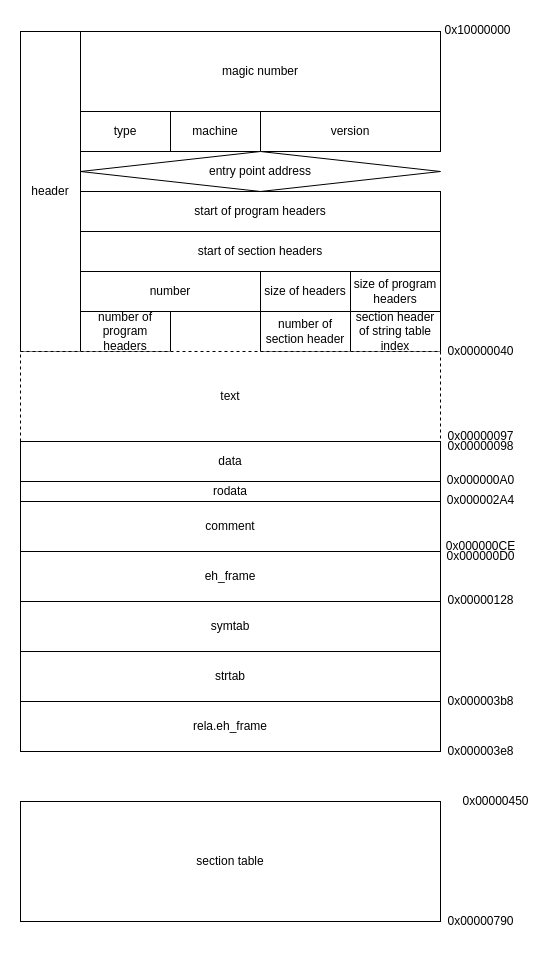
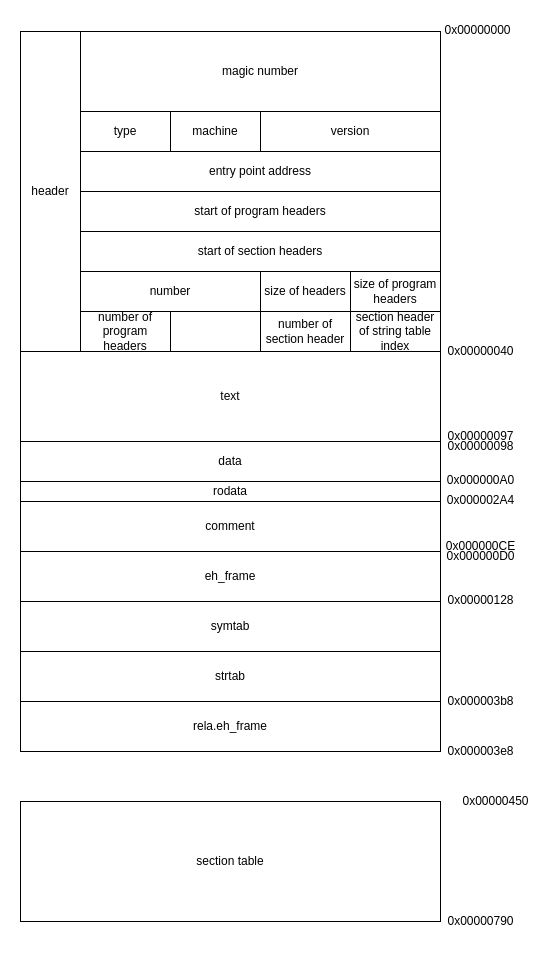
node "0x10000000": label "0x10000000" -> "0x00000000"
node "entry point address": shape diamond -> rectangle
node "text": style dashed -> solid
